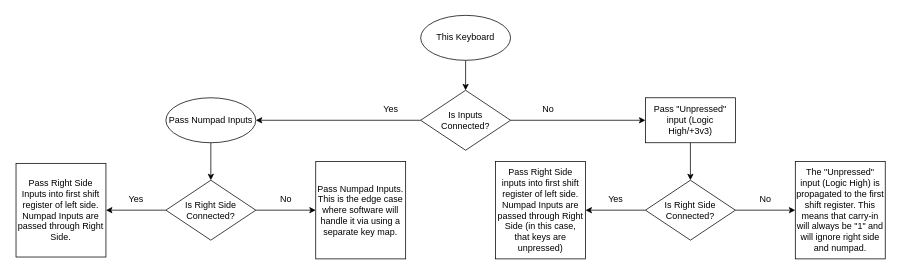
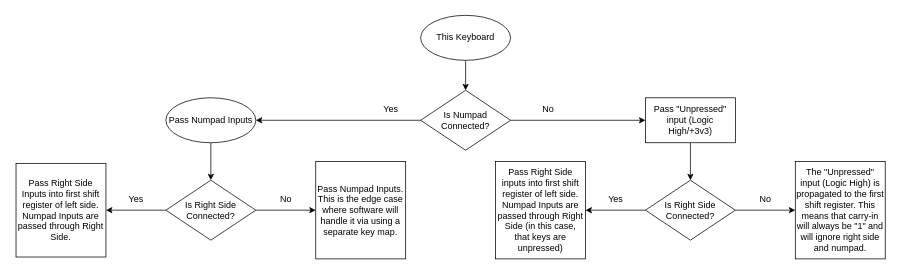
node "Is Inputs Connected?": label "Is Inputs Connected?" -> "Is Numpad Connected?"
